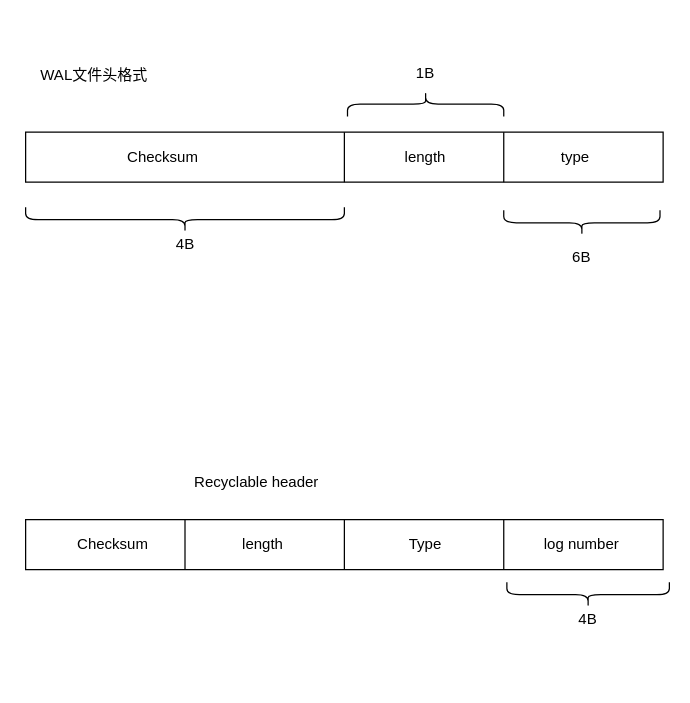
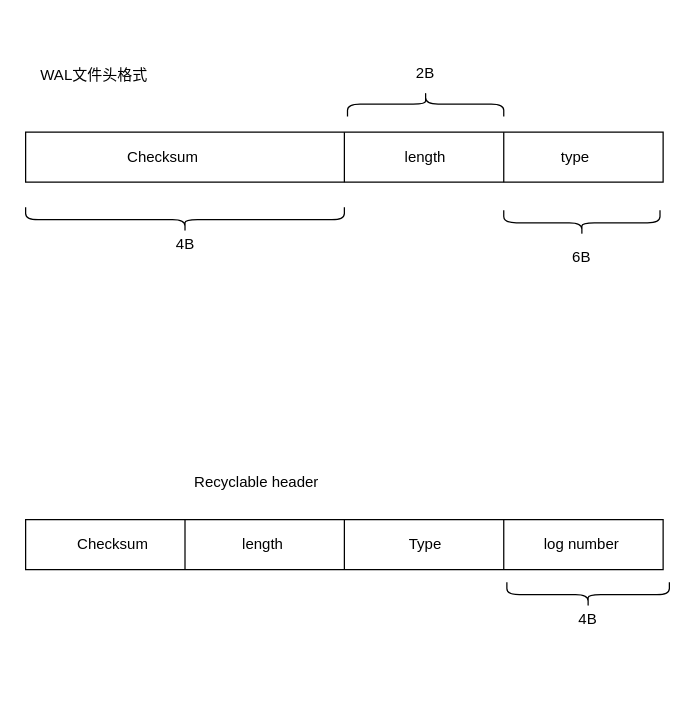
node "1B": label "1B" -> "2B"
